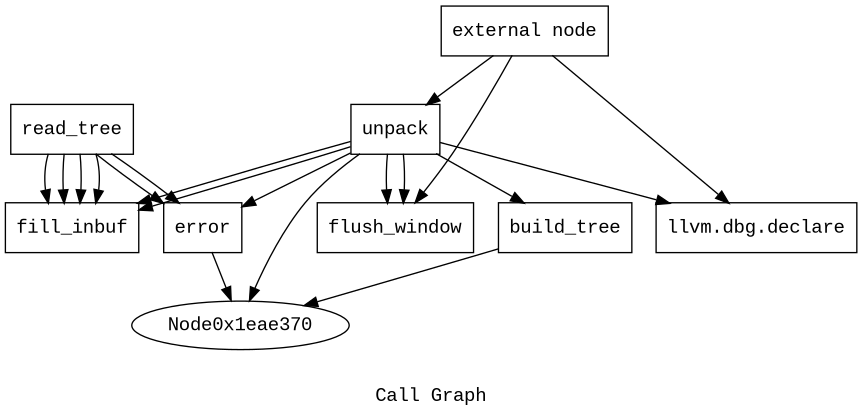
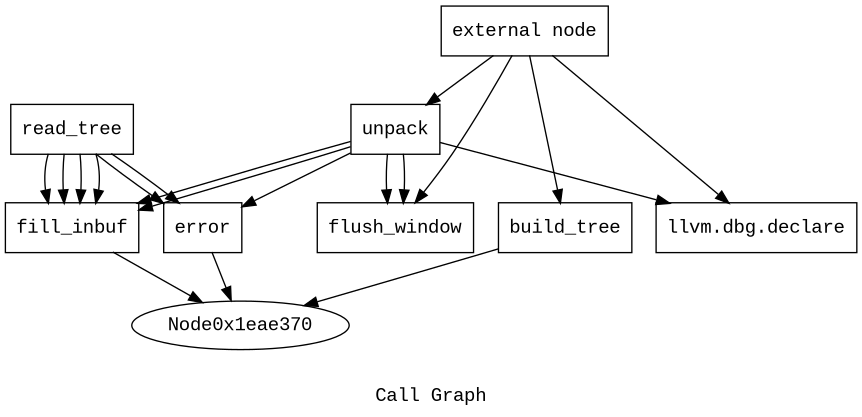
edge "unpack" -> "build_tree": now "external node" -> "build_tree"
edge "unpack" -> "Node0x1eae370": now "fill_inbuf" -> "Node0x1eae370"
